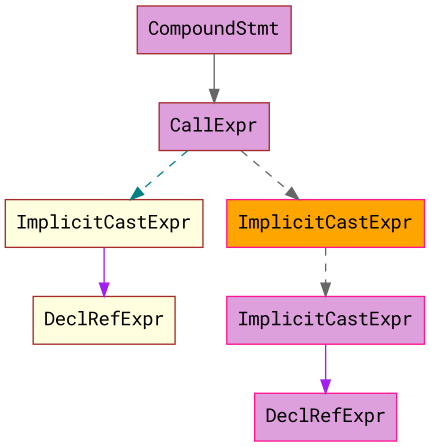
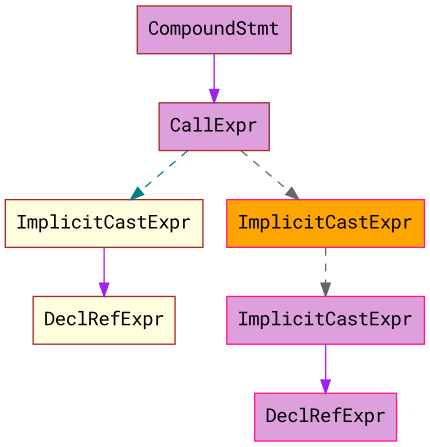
edge "CompoundStmt" -> "CallExpr": color gray40 -> purple
